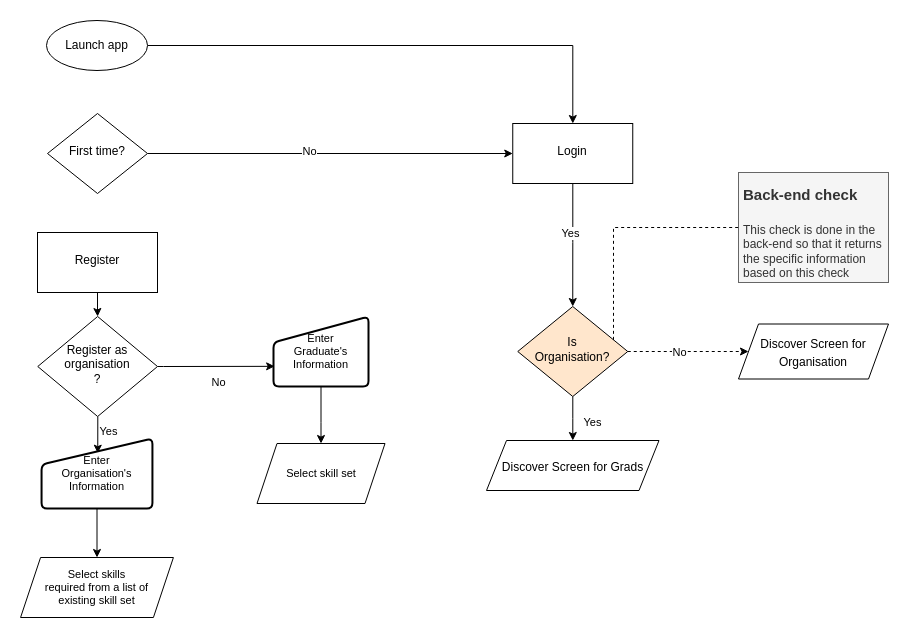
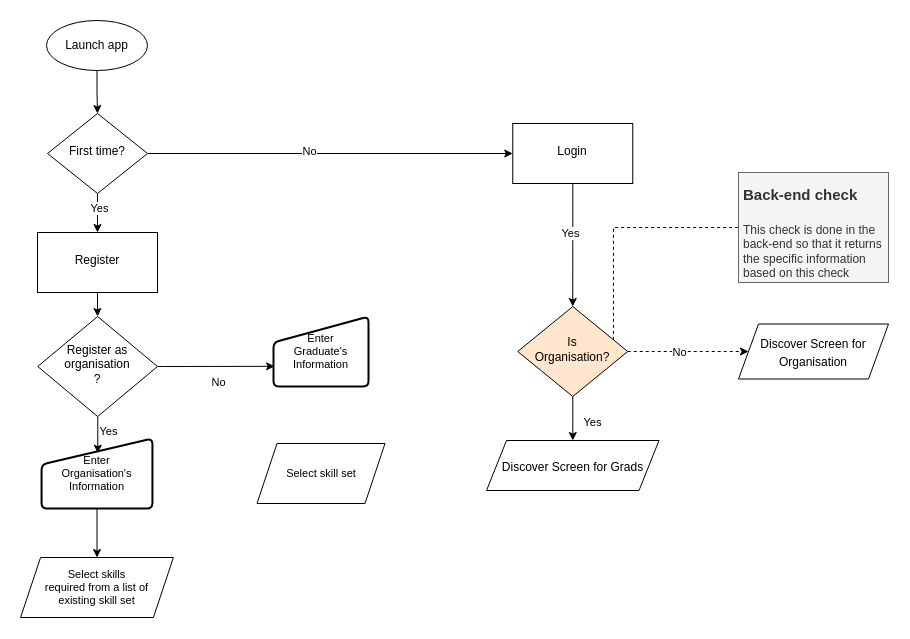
edge "Launch app" -> "Login": now "Launch app" -> "First time?"
edge "First time?" -> "Register": added, label "Yes"
edge "Enter Graduate's Information" -> "Select skill set": removed
